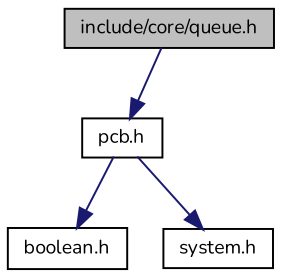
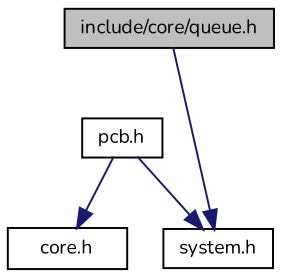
edge "include/core/queue.h" -> "pcb.h": now "include/core/queue.h" -> "system.h"
node "boolean.h": label "boolean.h" -> "core.h"
